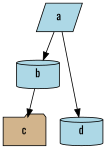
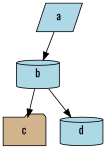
edge "a" -> "d": now "b" -> "d"
